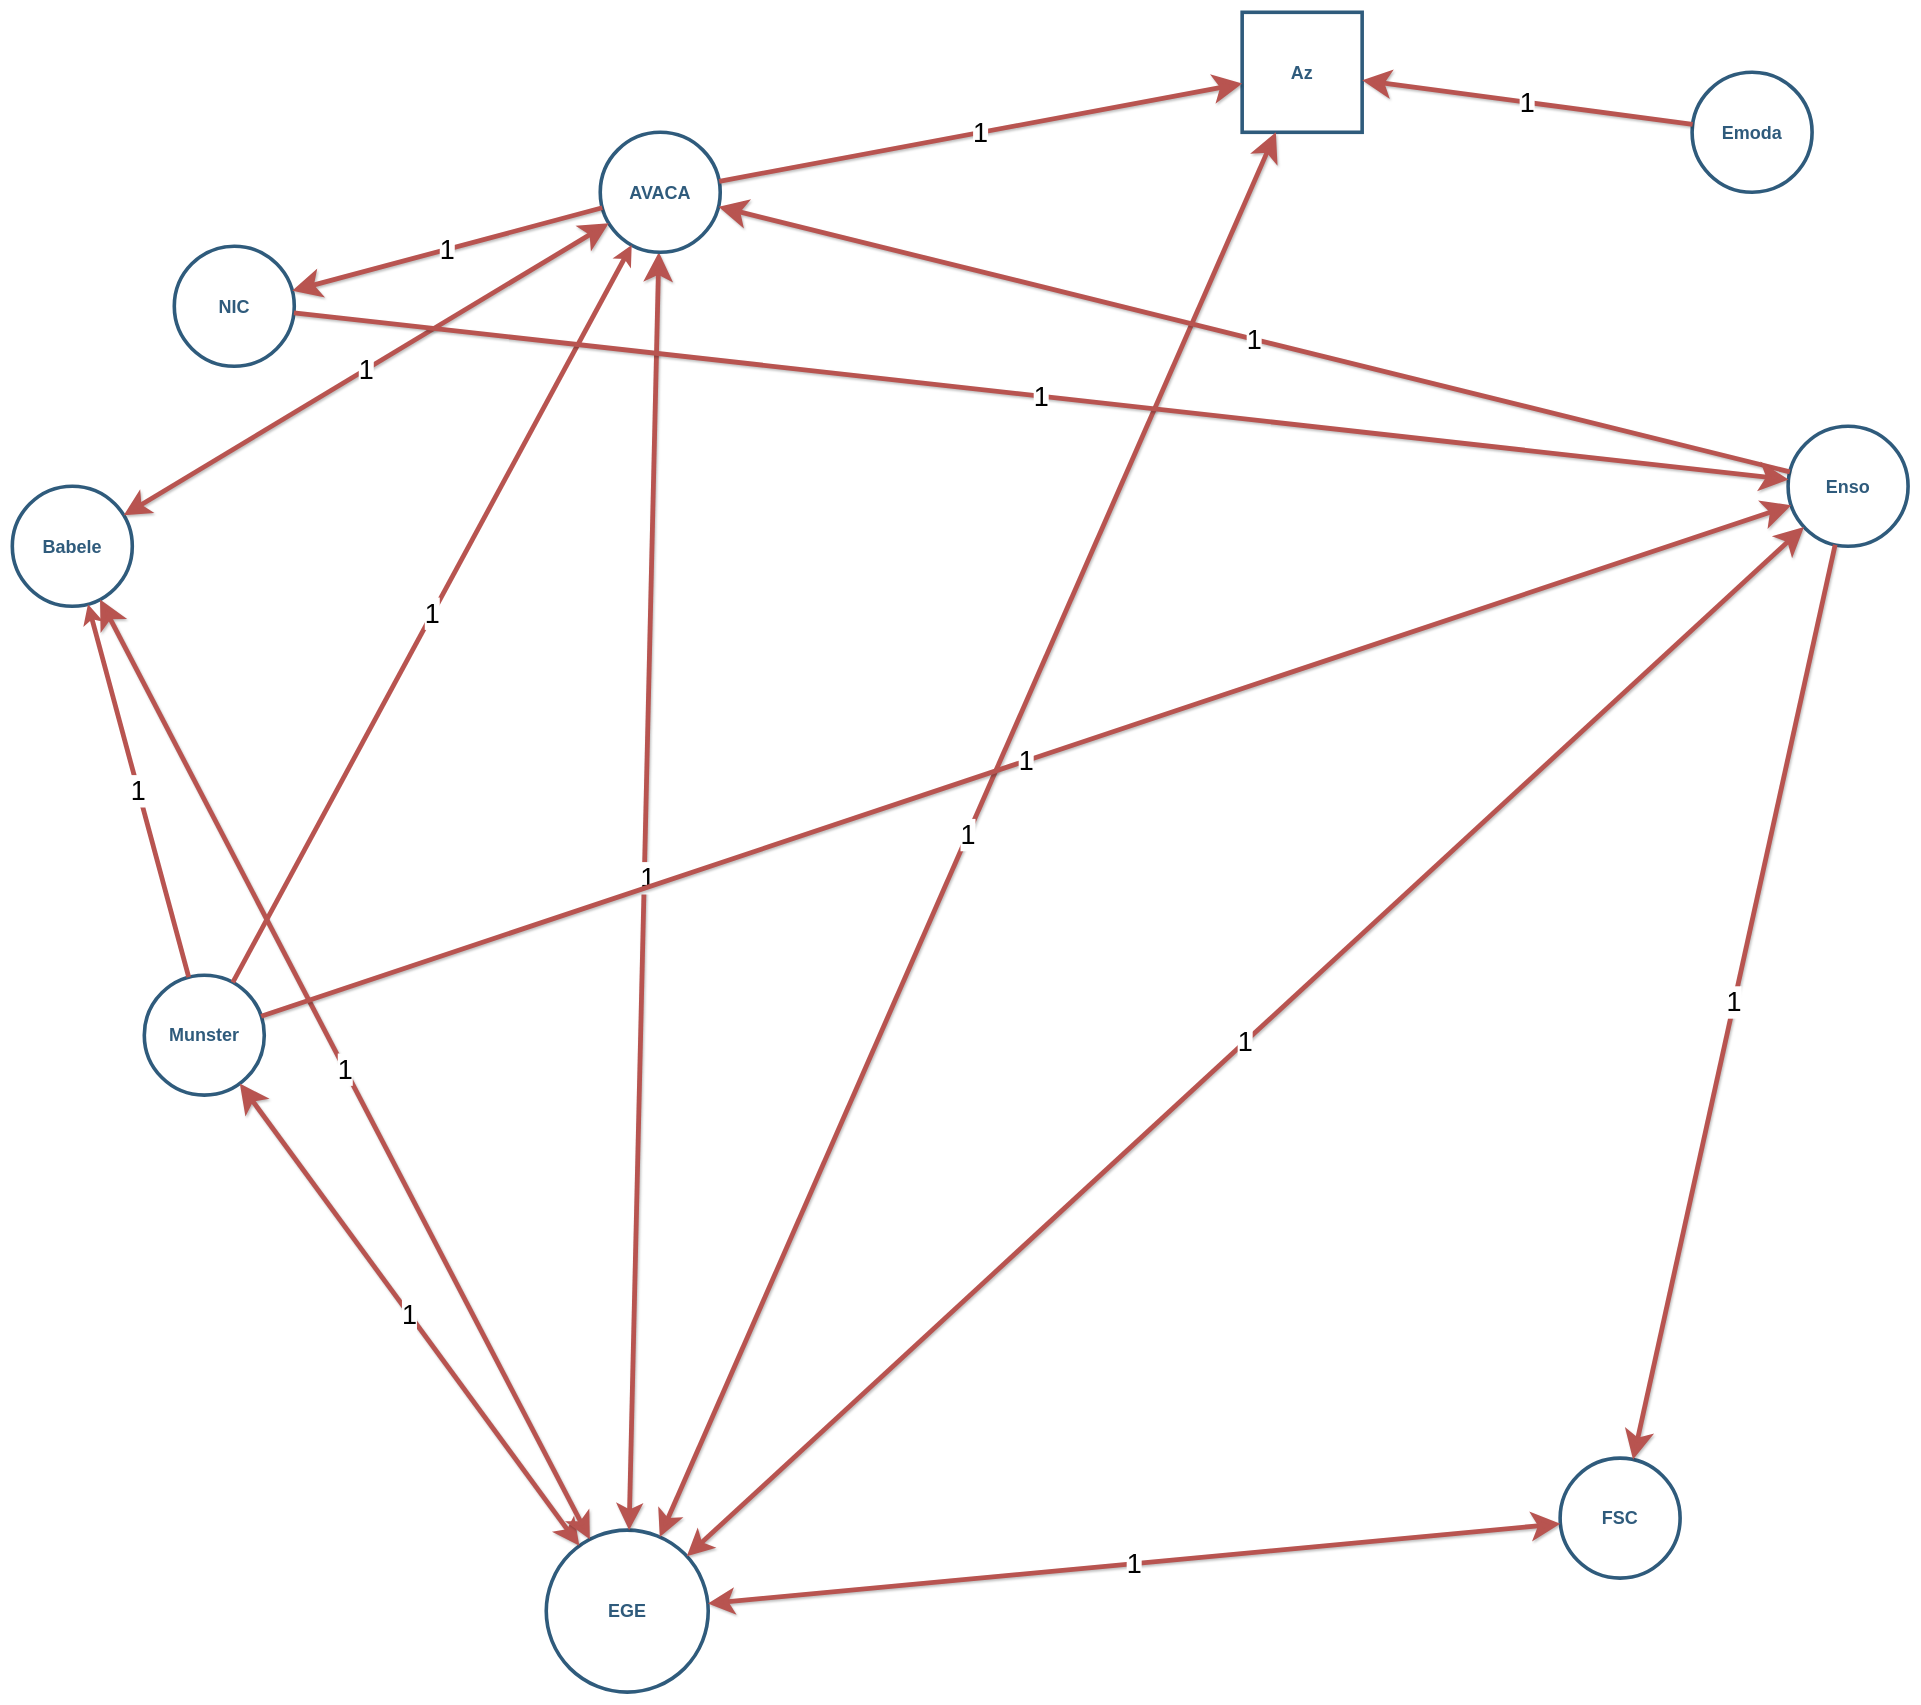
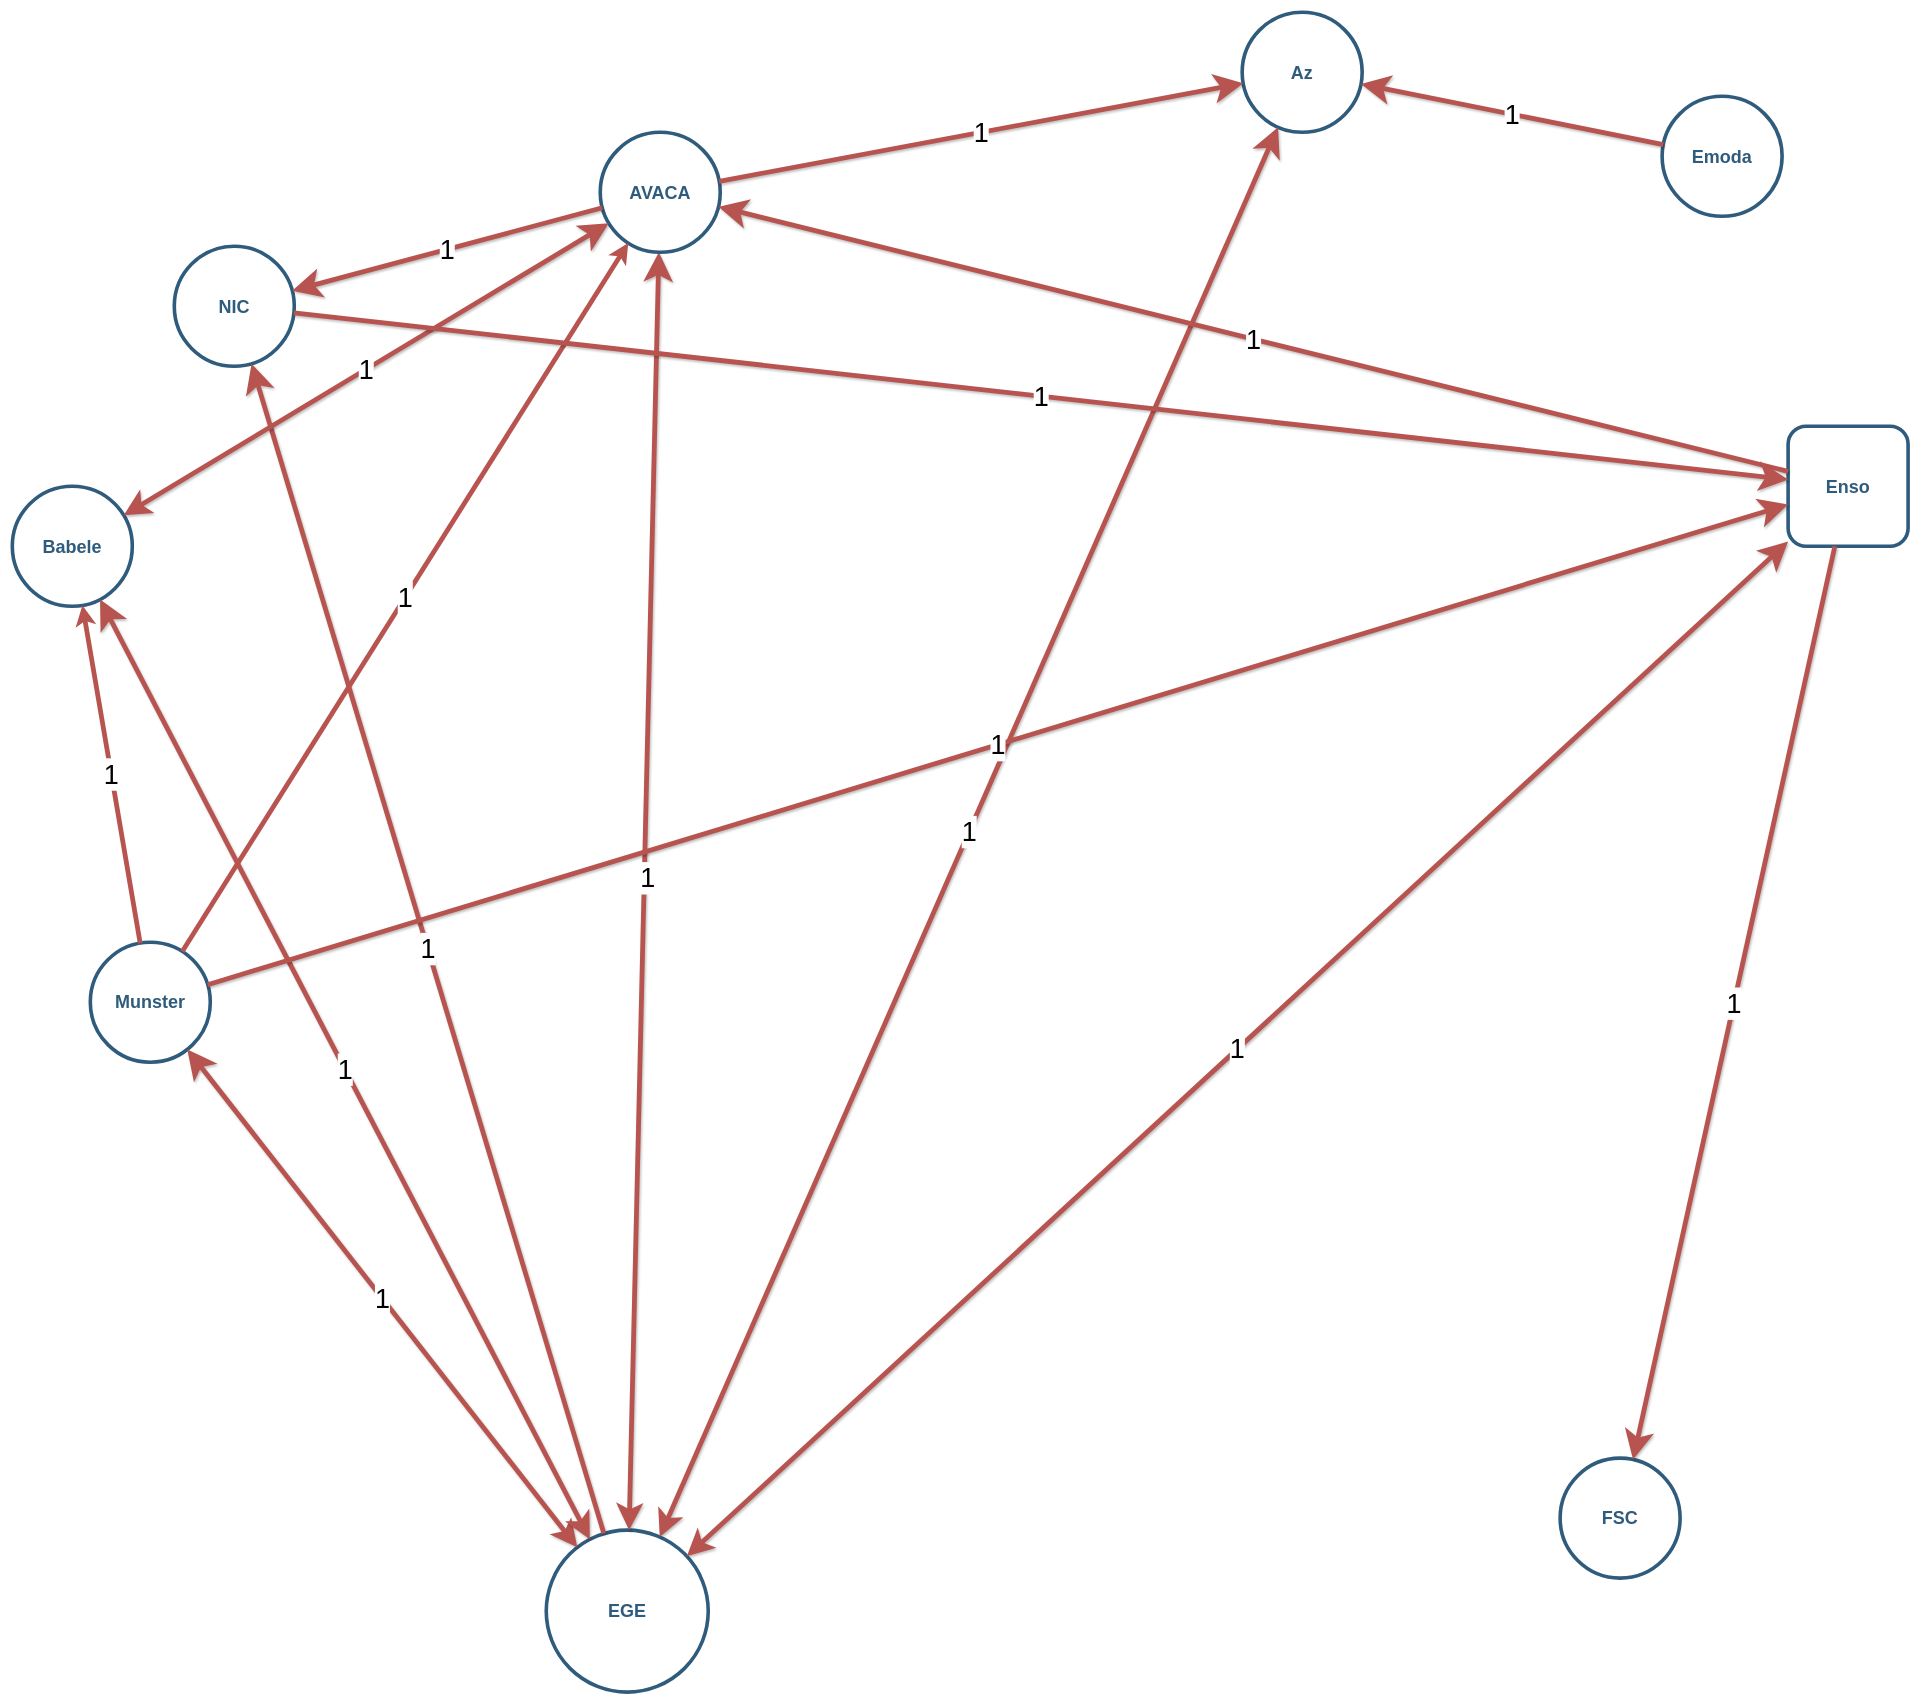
node "Az": shape rectangle -> ellipse
node "Emoda": moved (1752, 132) -> (1722, 156)
node "Enso": shape ellipse -> rounded rectangle
edge "EGE" -> "NIC": added, label "1"
node "Munster": moved (204, 1035) -> (150, 1002)
edge "FSC" -- "EGE": removed, label "1"
